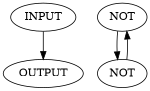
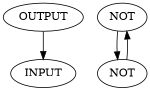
edge "INPUT" -> "OUTPUT": reversed
